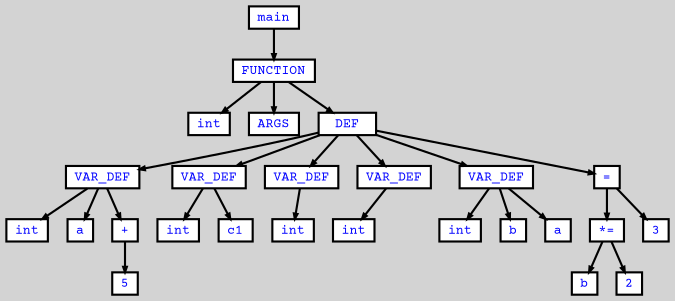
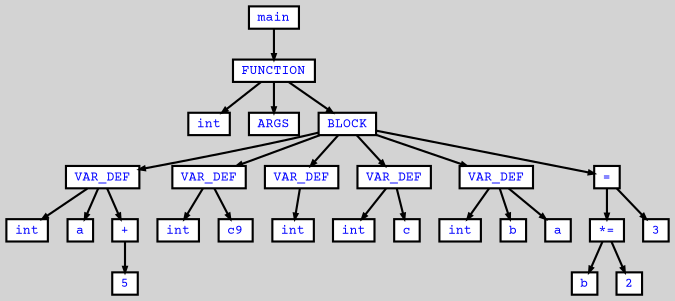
node "DEF": label "DEF" -> "BLOCK"
node "c1": label "c1" -> "c9"
node "c": added
